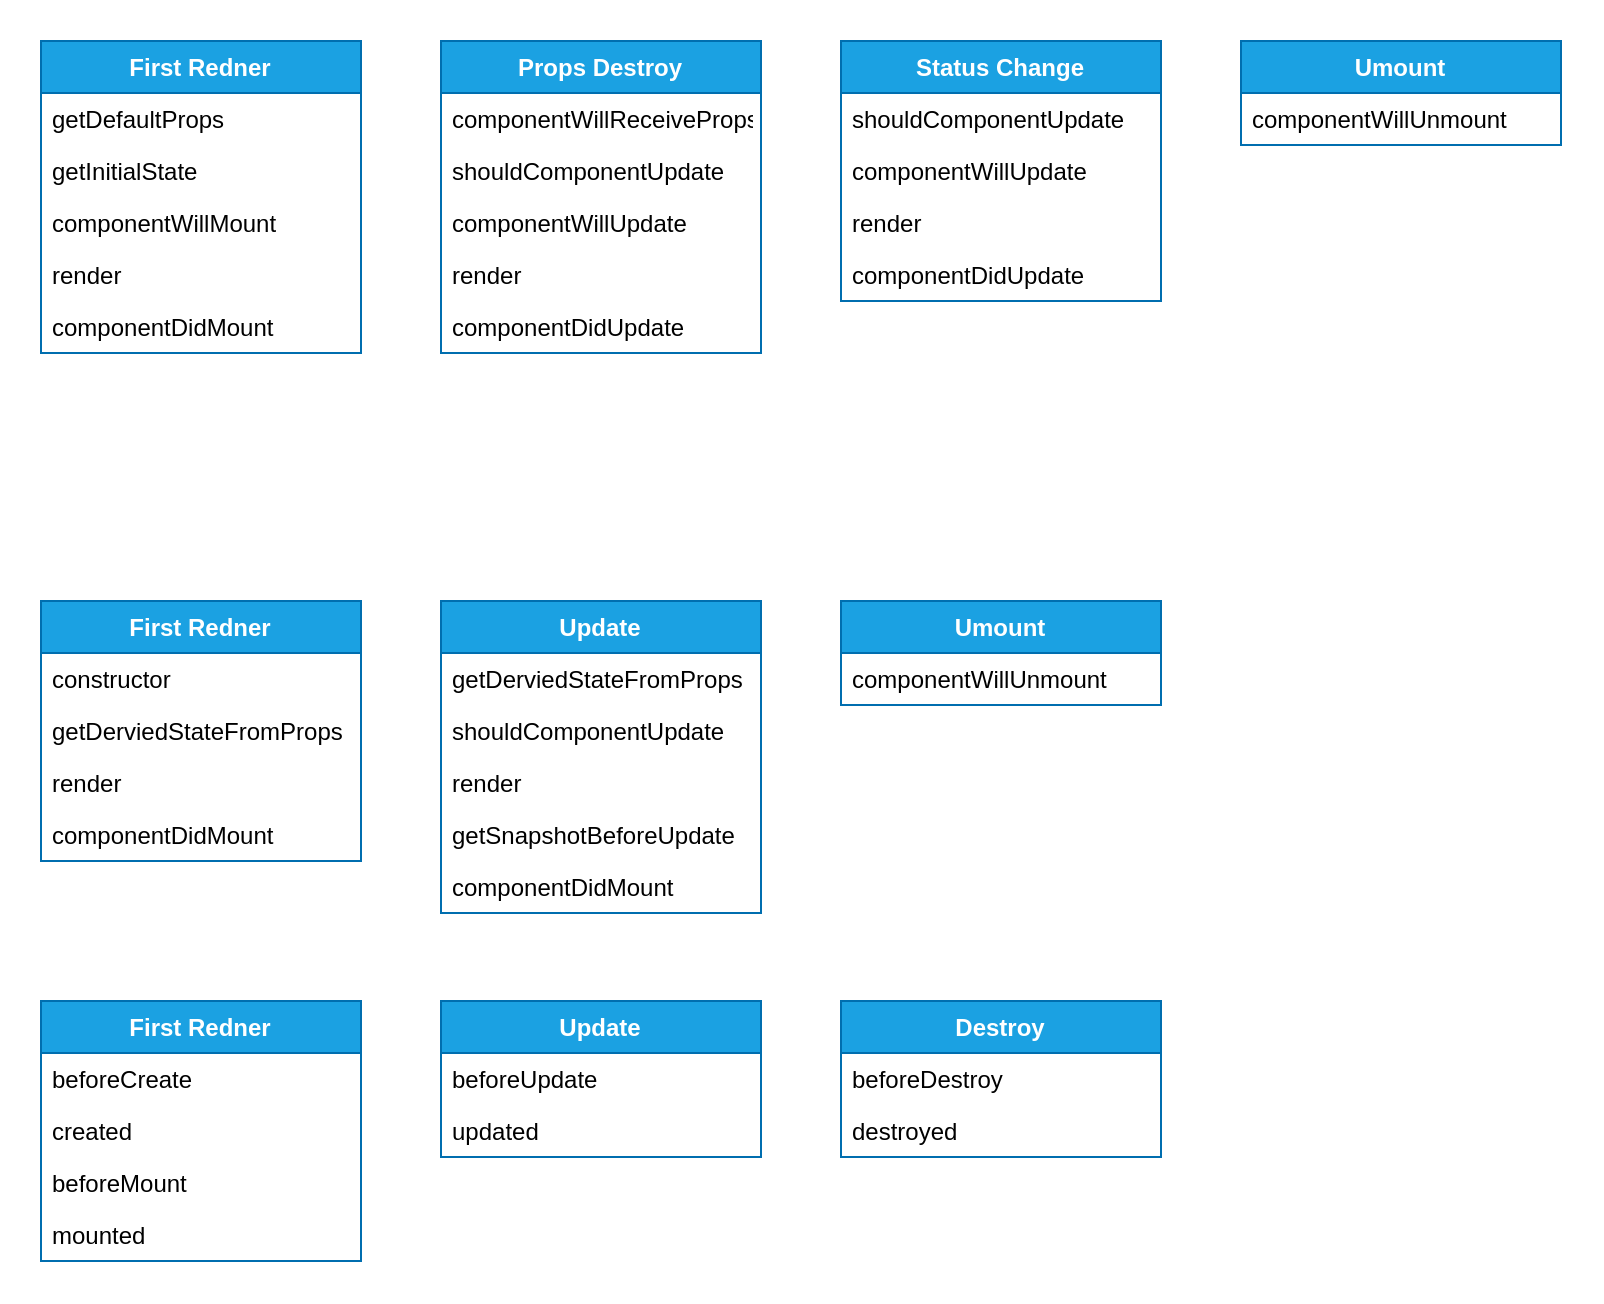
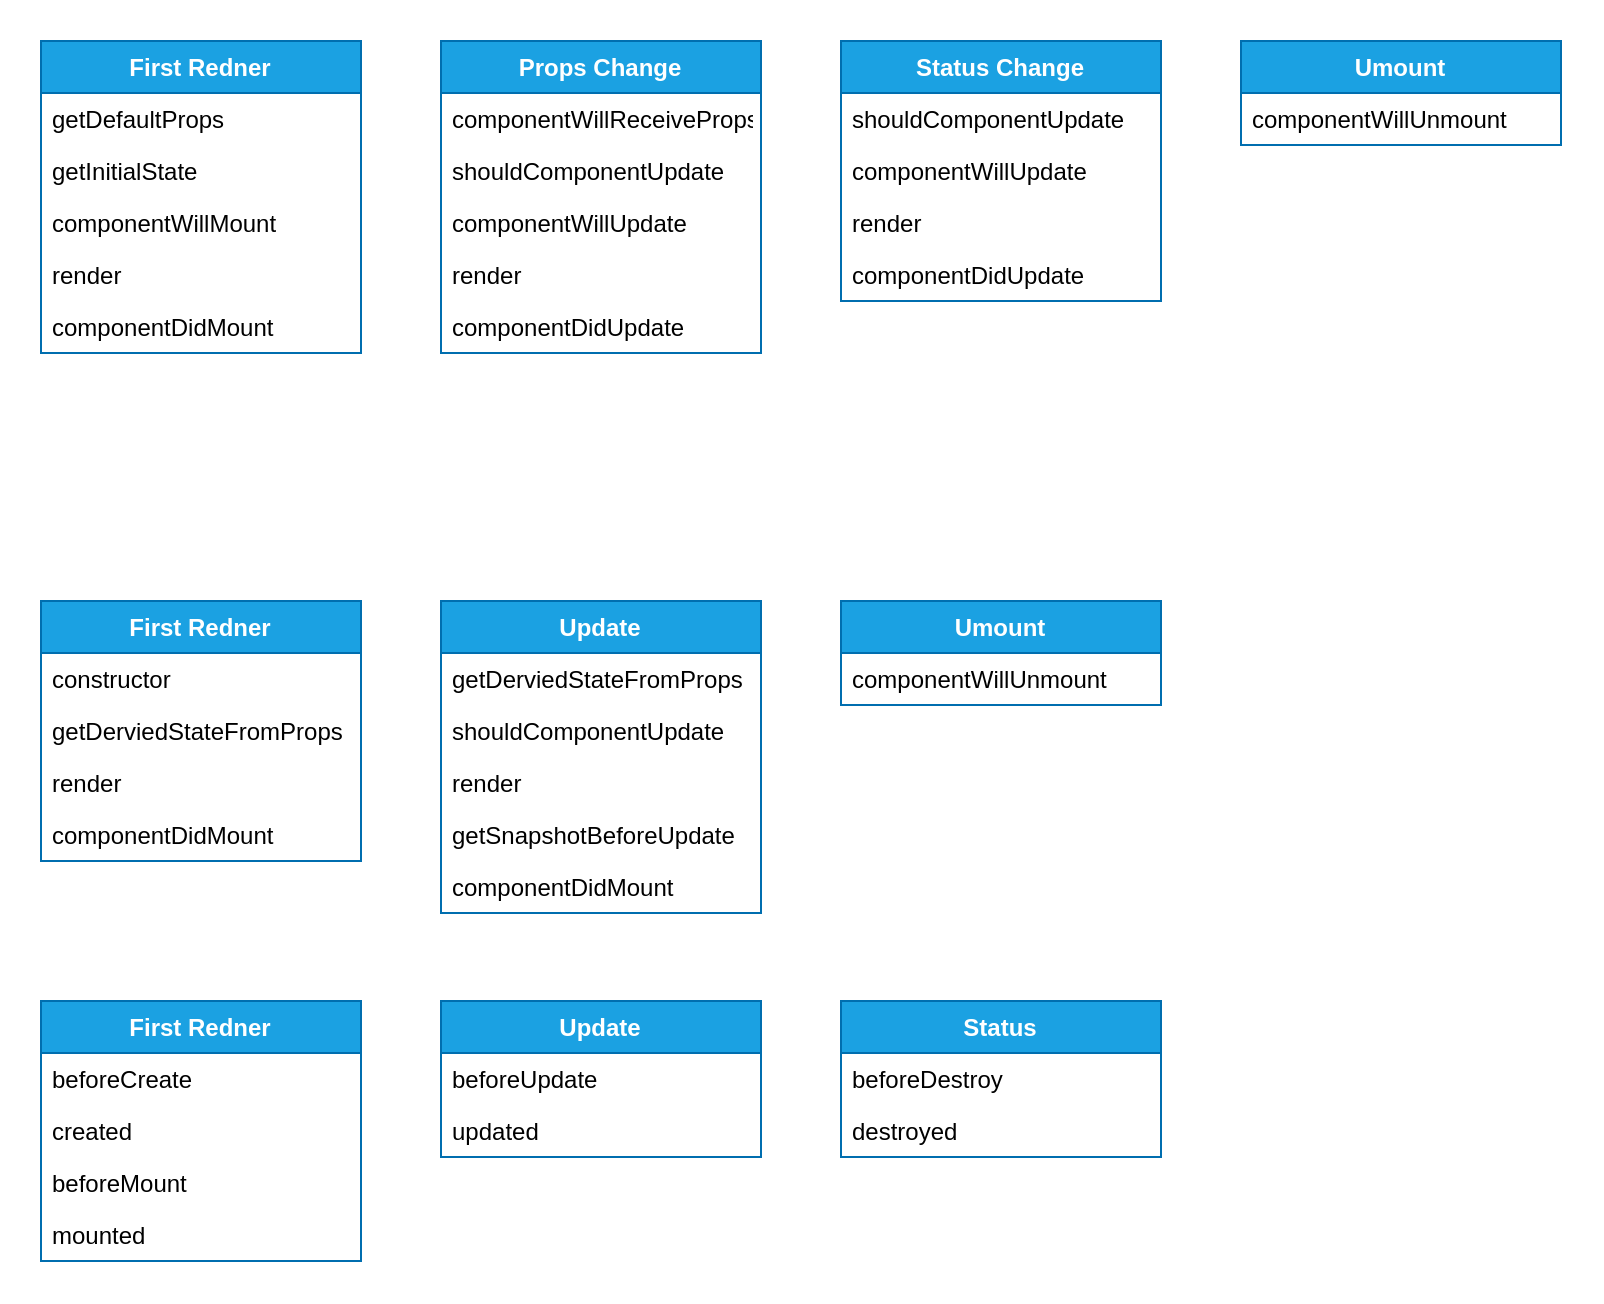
node "Props Destroy": label "Props Destroy" -> "Props Change"
node "Destroy": label "Destroy" -> "Status"
